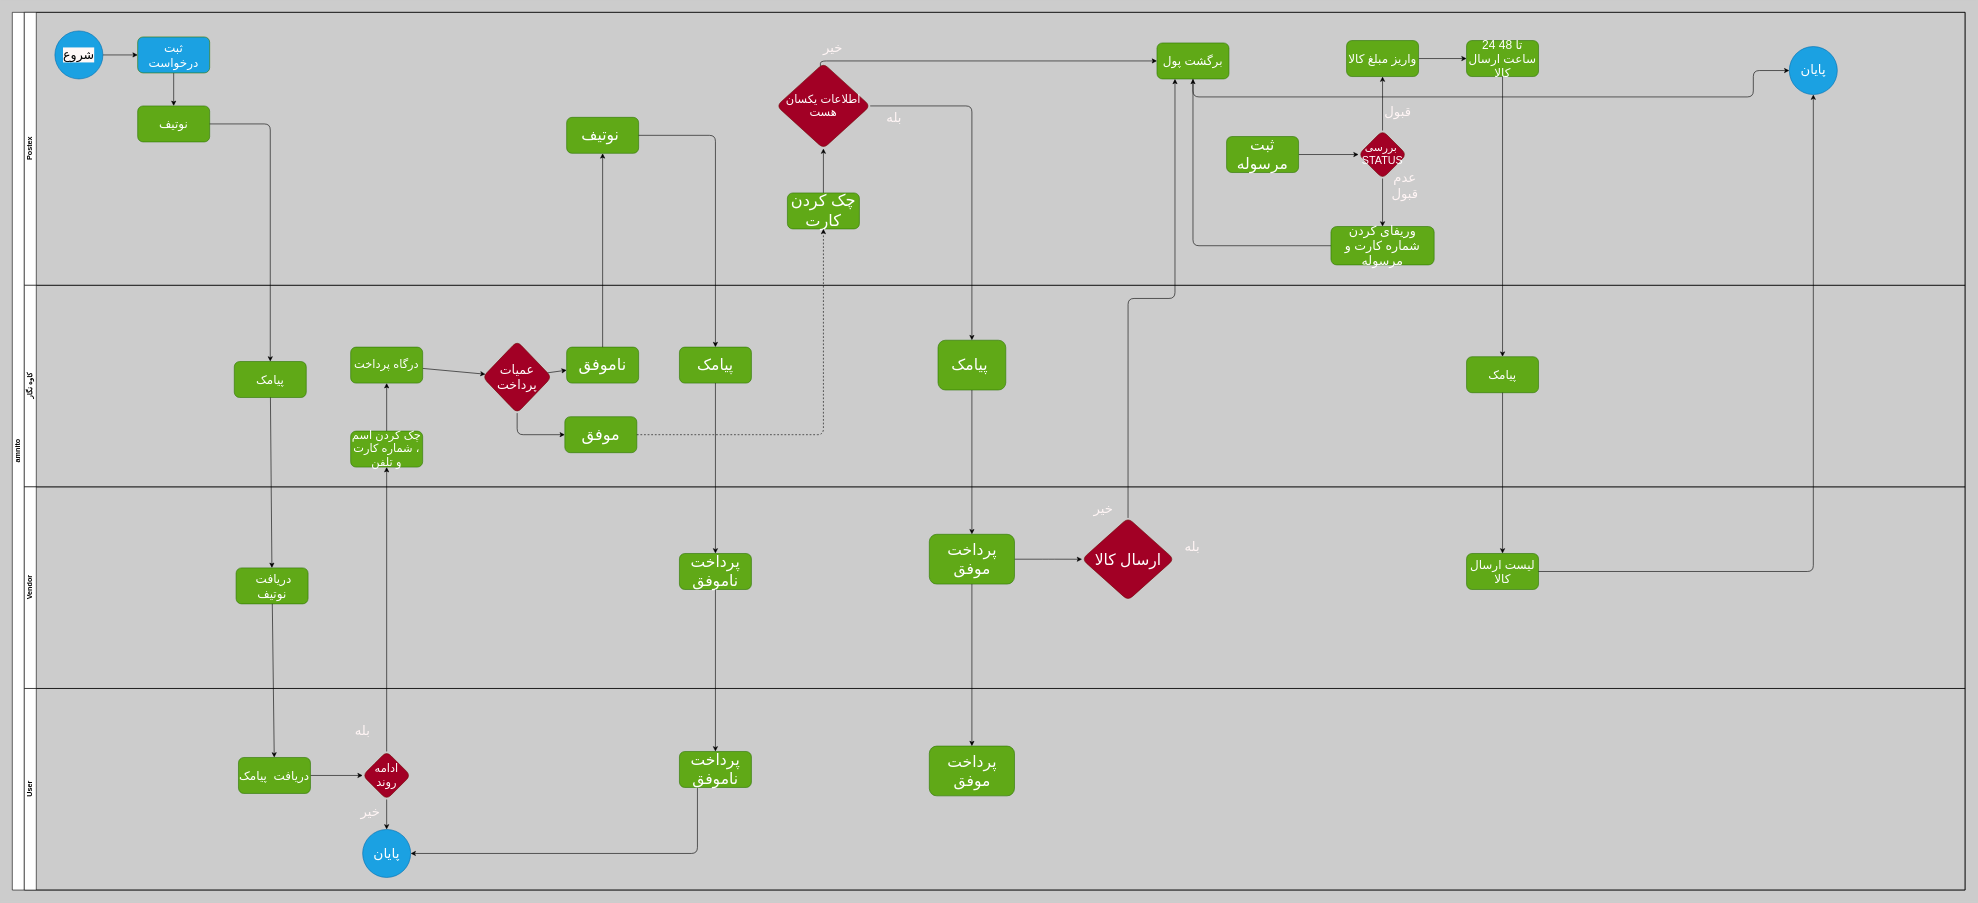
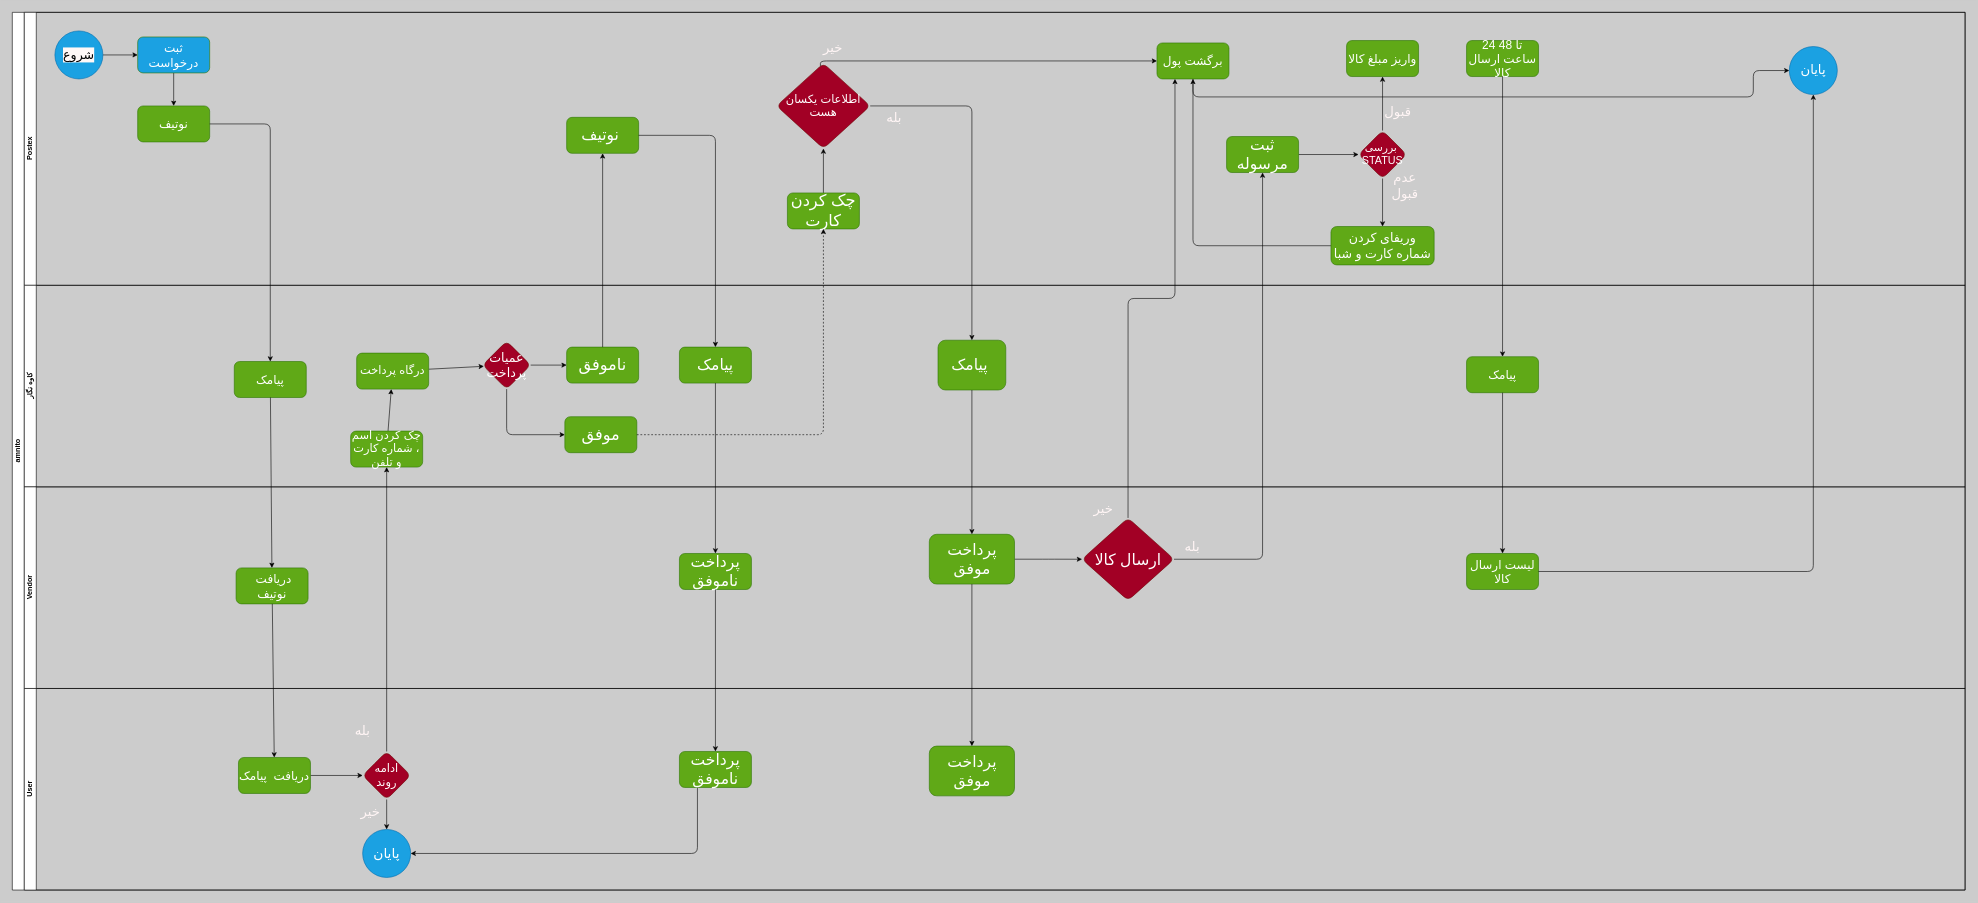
edge "واریز مبلغ کالا" -> "24 تا 48 ساعت ارسال کالا": removed
node "وریفای کردن شماره کارت و مرسوله": label "وریفای کردن شماره کارت و مرسوله" -> "وریفای کردن شماره کارت و شبا"
node "درگاه پرداخت": moved (387, 365) -> (393, 371)
edge "ارسال کالا" -> "ثبت مرسوله": added
node "عمیات پرداخت": size 69x72 -> 48x48
